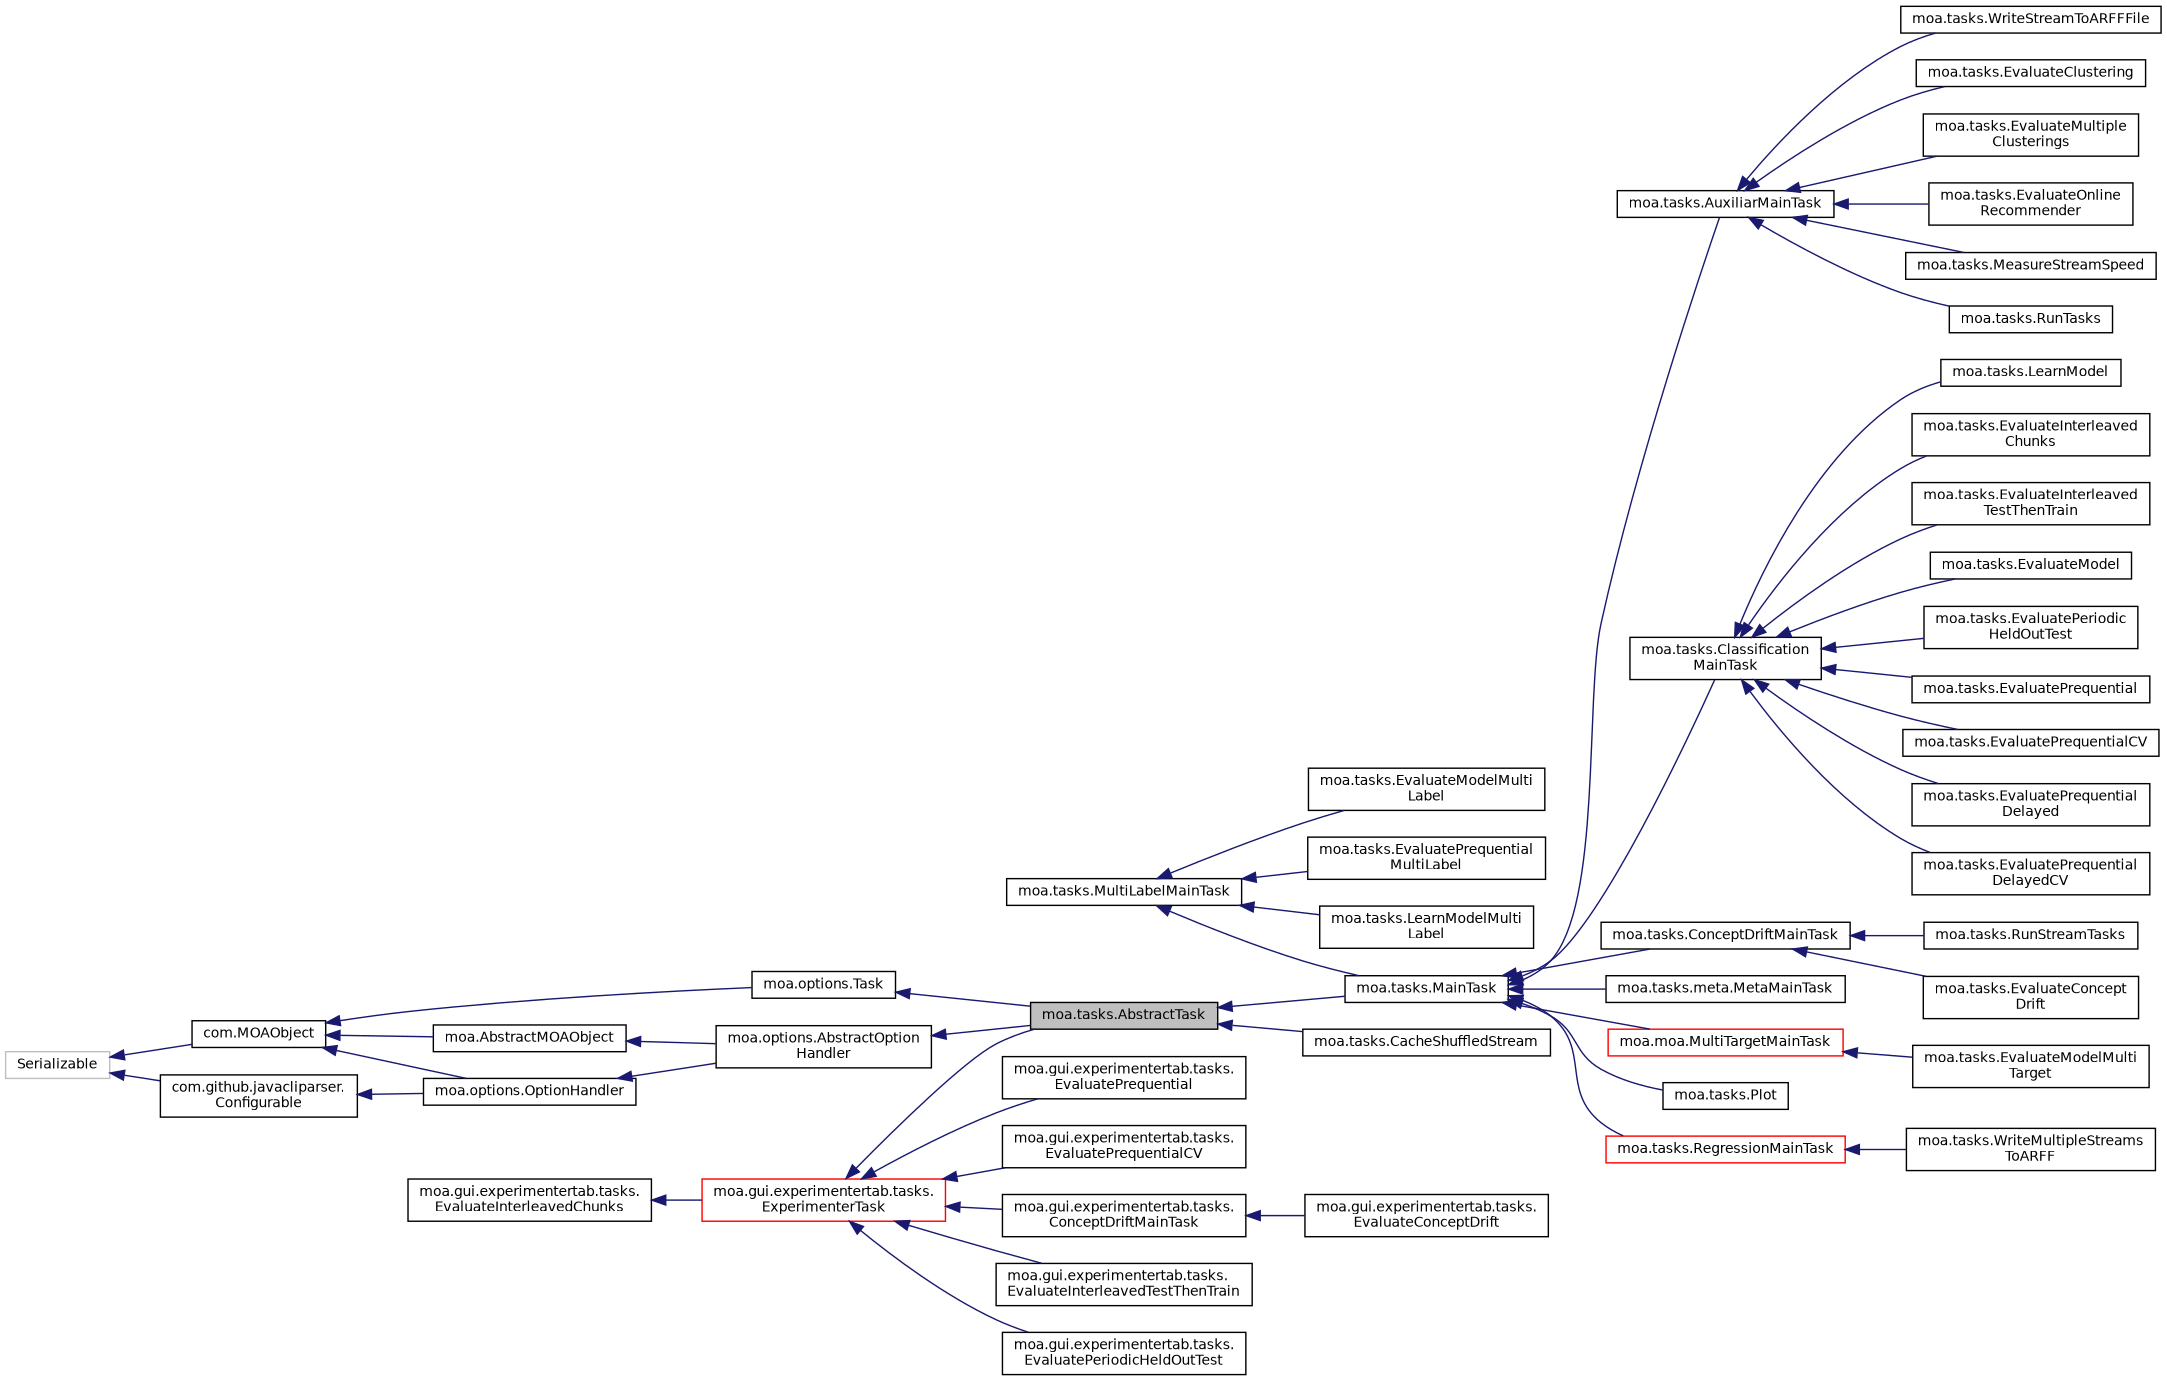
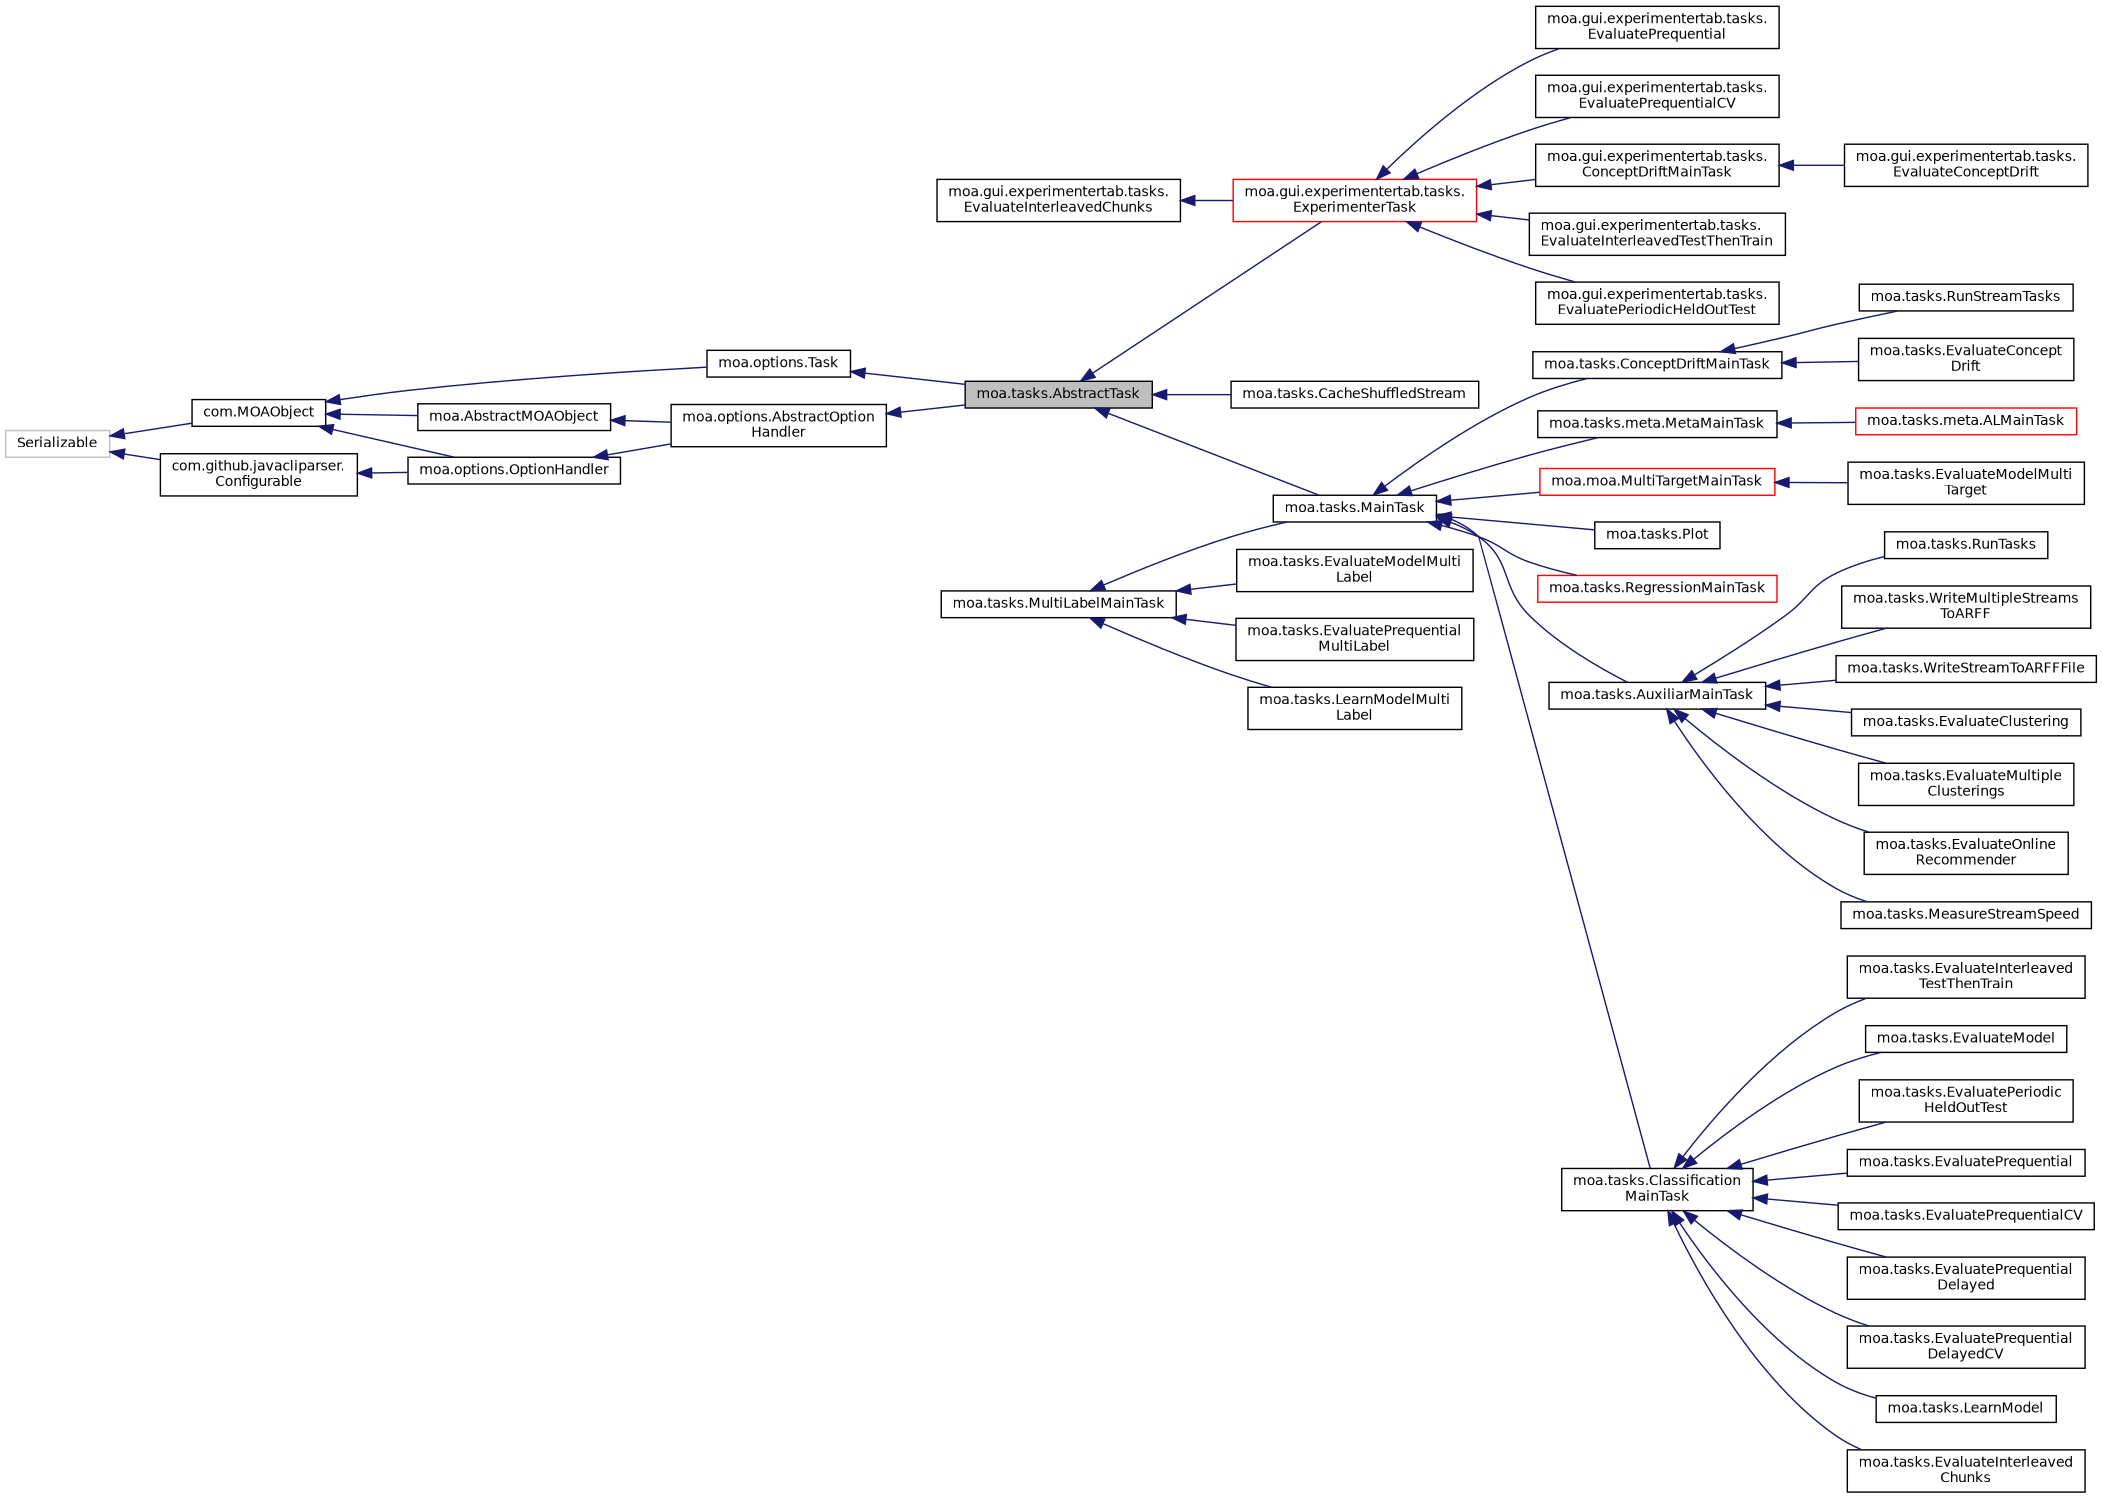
node "moa.tasks.meta.ALMainTask": added
edge "moa.tasks.AbstractTask" -> "moa.gui.experimentertab.tasks. ExperimenterTask": reversed
edge "moa.tasks.WriteMultipleStreams ToARFF" -> "moa.tasks.RegressionMainTask": now "moa.tasks.WriteMultipleStreams ToARFF" -> "moa.tasks.AuxiliarMainTask"
